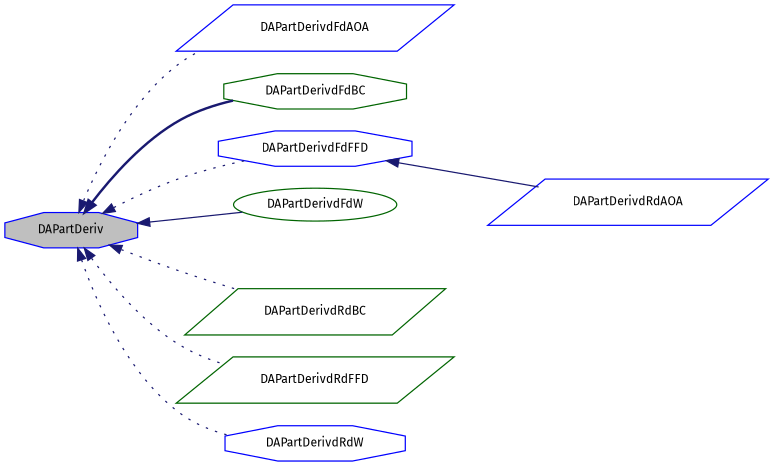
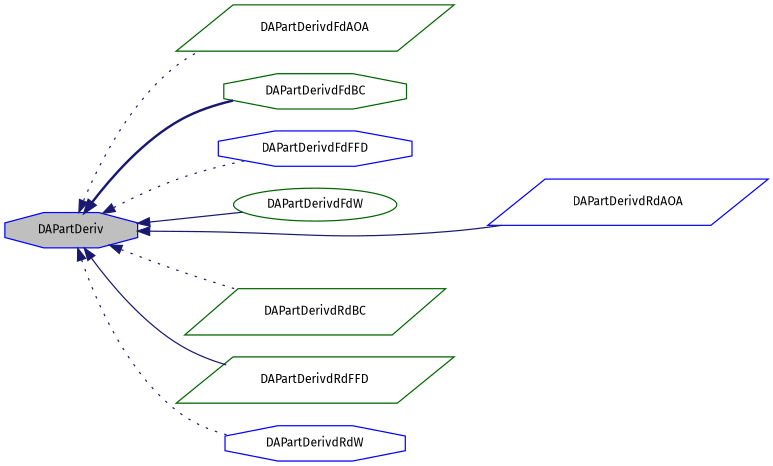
node "DAPartDerivdFdAOA": color blue -> darkgreen
edge "DAPartDerivdRdAOA" -> "DAPartDerivdFdFFD": now "DAPartDerivdRdAOA" -> "DAPartDeriv"
edge "DAPartDerivdRdFFD" -> "DAPartDeriv": style dotted -> solid
